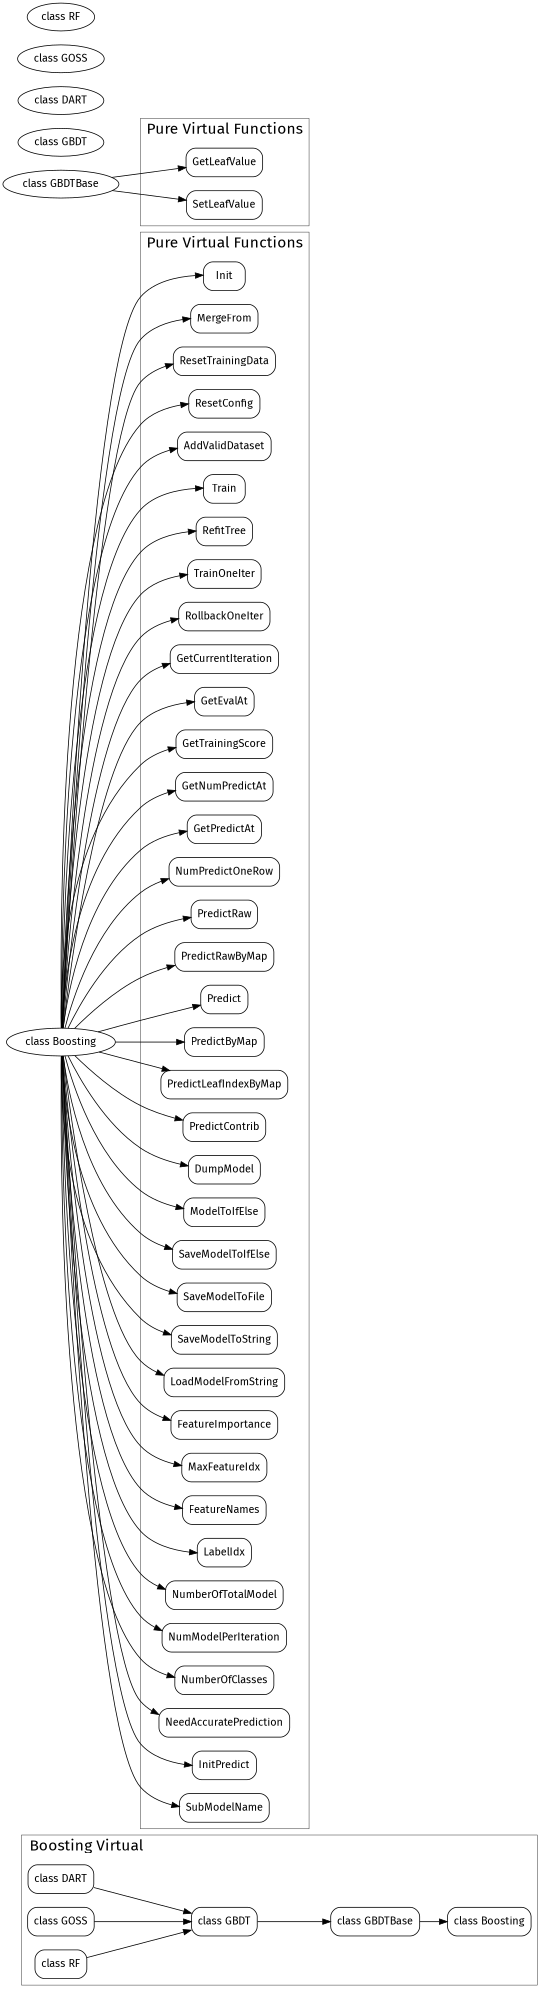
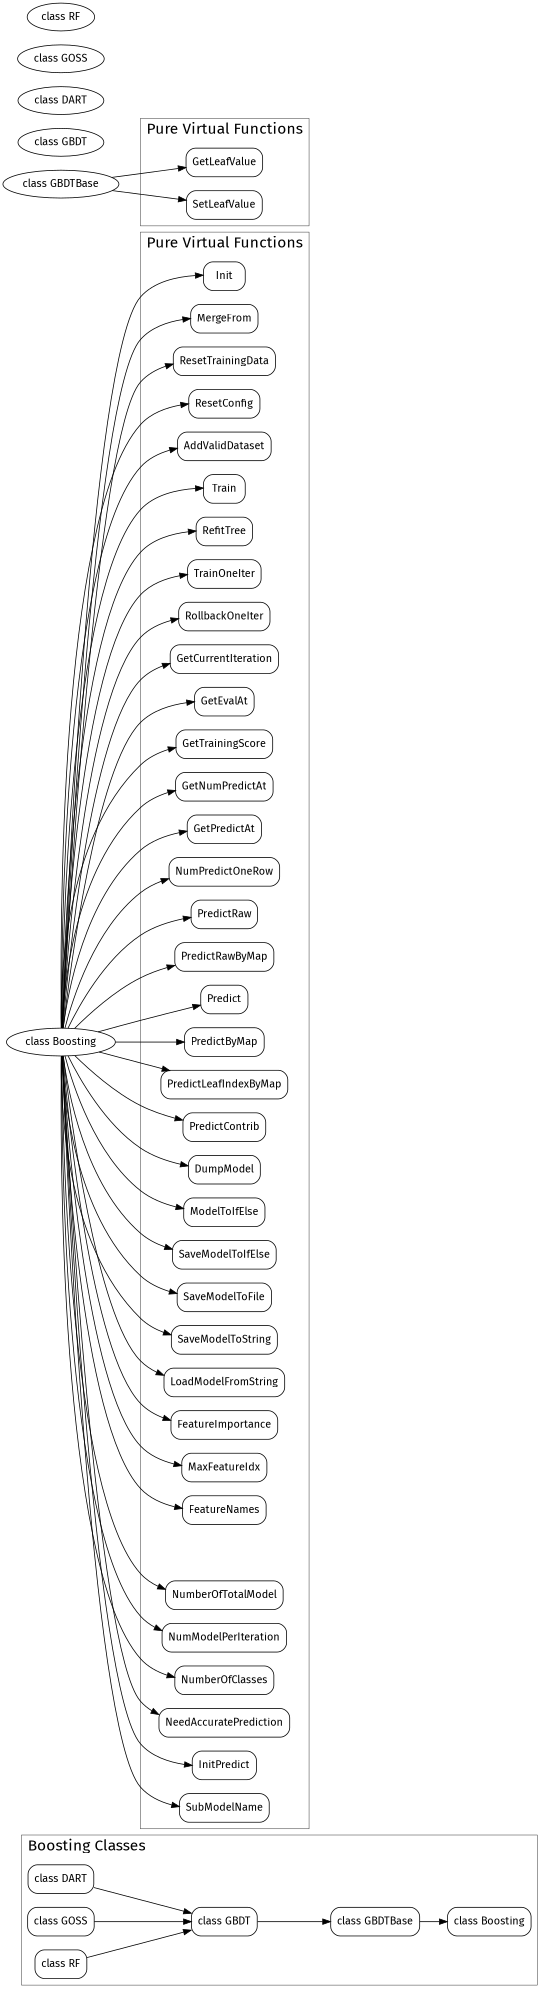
node "LabelIdx": removed
cluster "Boosting Virtual": label "Boosting Virtual" -> "Boosting Classes"
